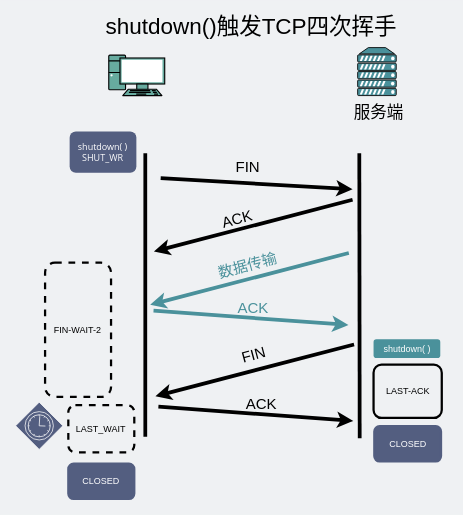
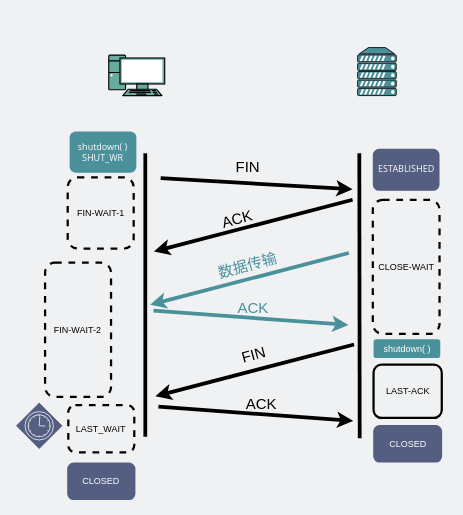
node "shutdown()触发TCP四次挥手": removed
node "服务端": removed
node "shutdown( ) SHUT_WR": fillcolor #535e80 -> #4a919b
node "ESTABLISHED": added
node "FIN-WAIT-1": added
node "CLOSE-WAIT": added
